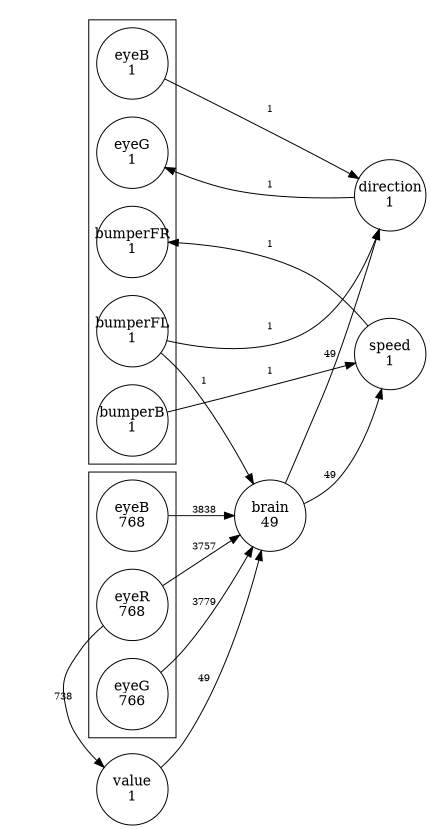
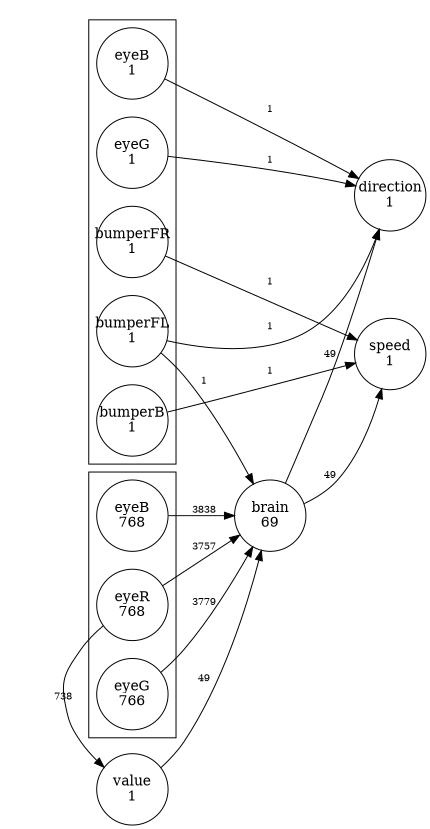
edge "direction 1" -> "eyeG 1": reversed
edge "speed 1" -> "bumperFR 1": reversed
node "brain 49": label "brain 49" -> "brain 69"
